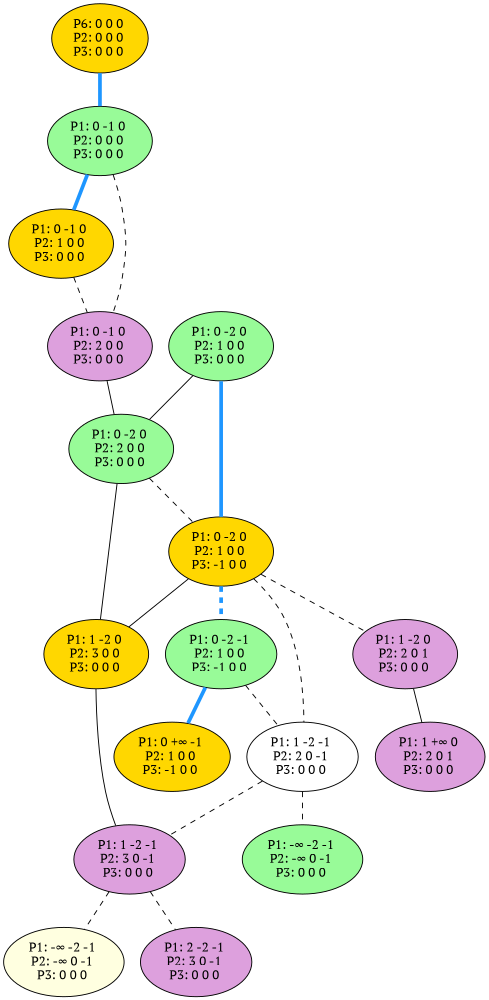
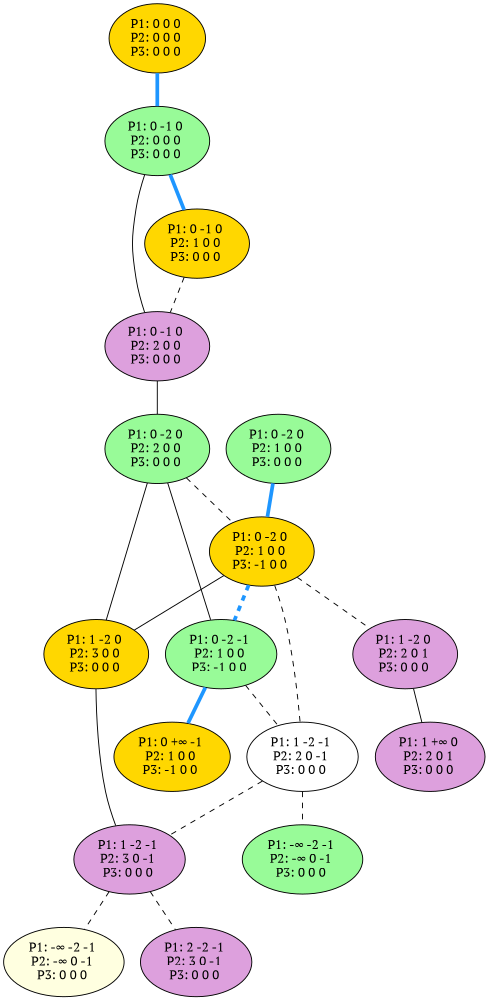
node "P6: 0 0 0 P2: 0 0 0 P3: 0 0 0": label "P6: 0 0 0 P2: 0 0 0 P3: 0 0 0" -> "P1: 0 0 0 P2: 0 0 0 P3: 0 0 0"
edge "P1: 0 -1 0 P2: 0 0 0 P3: 0 0 0" -- "P1: 0 -1 0 P2: 2 0 0 P3: 0 0 0": style dashed -> solid
edge "P1: 0 -2 0 P2: 1 0 0 P3: 0 0 0" -- "P1: 0 -2 0 P2: 2 0 0 P3: 0 0 0": now "P1: 0 -2 -1 P2: 1 0 0 P3: -1 0 0" -- "P1: 0 -2 0 P2: 2 0 0 P3: 0 0 0"
